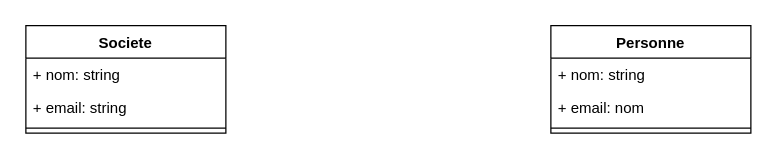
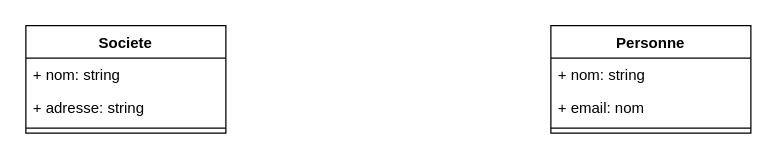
node "+ email: string": label "+ email: string" -> "+ adresse: string"
